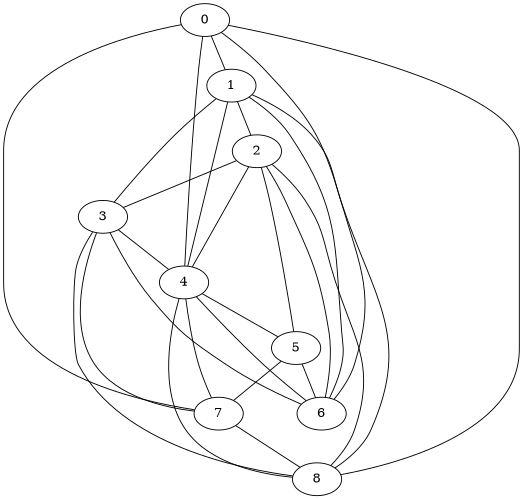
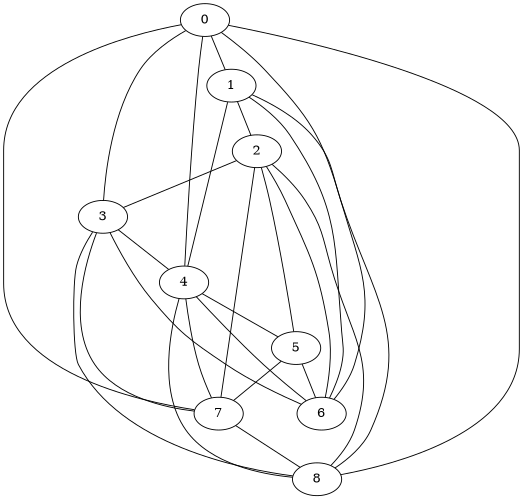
edge "1" -- "3": now "0" -- "3"
edge "2" -- "4": now "2" -- "7"
